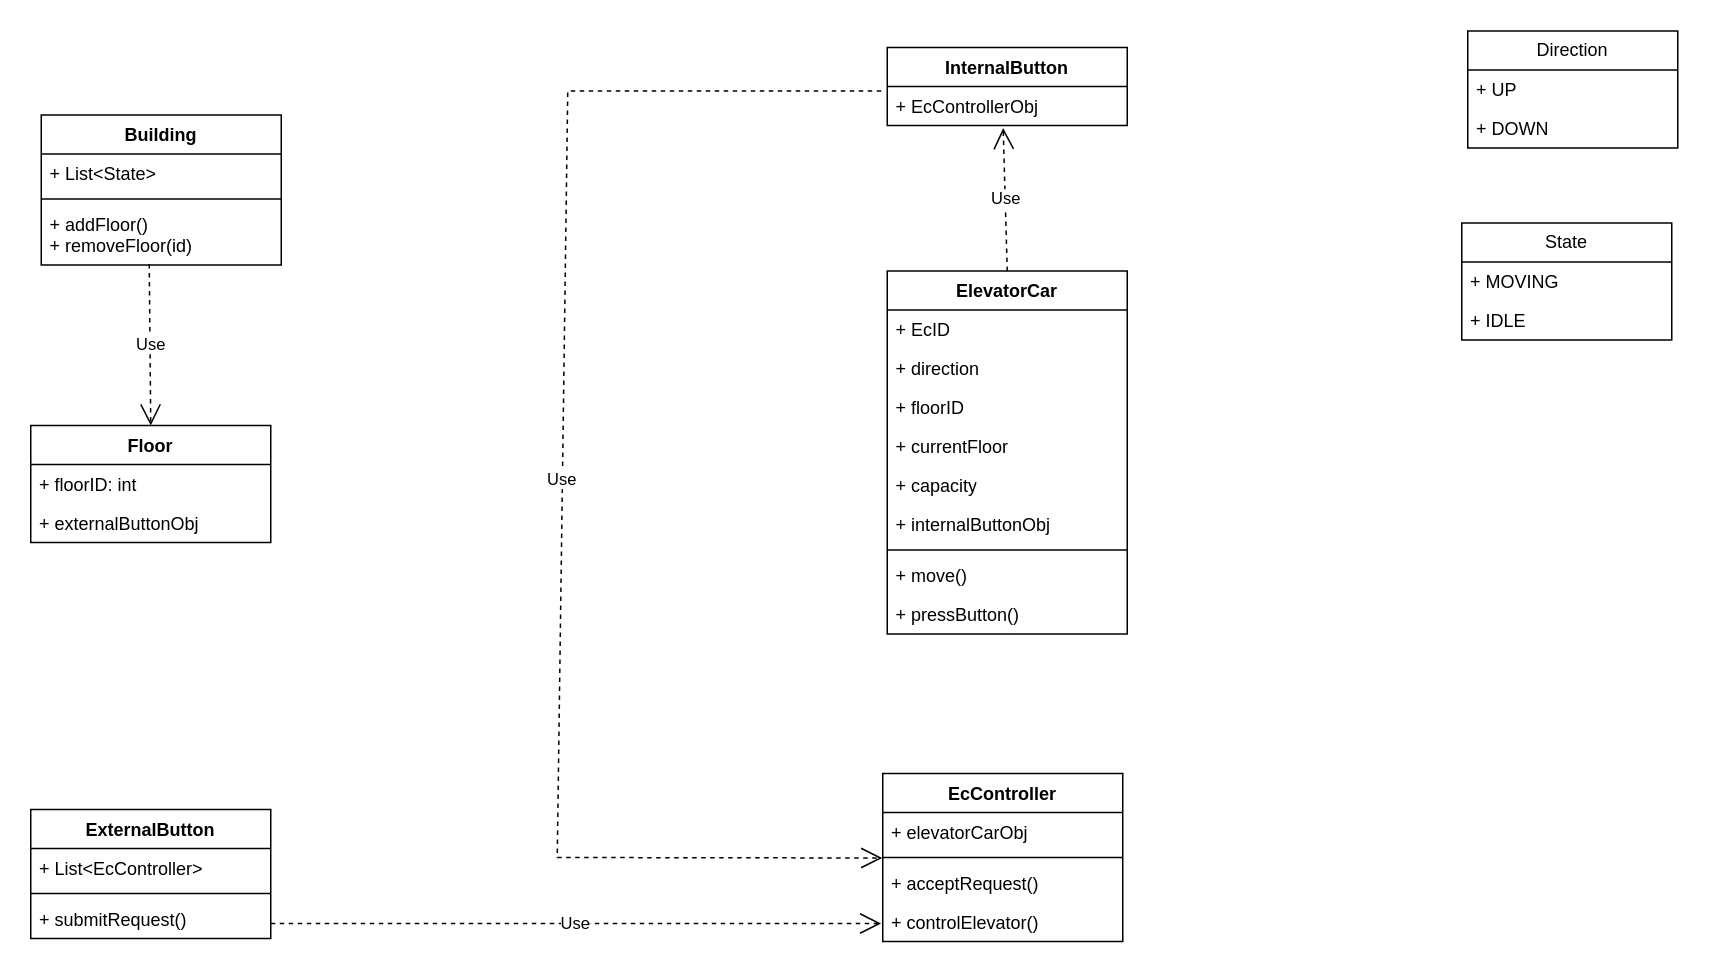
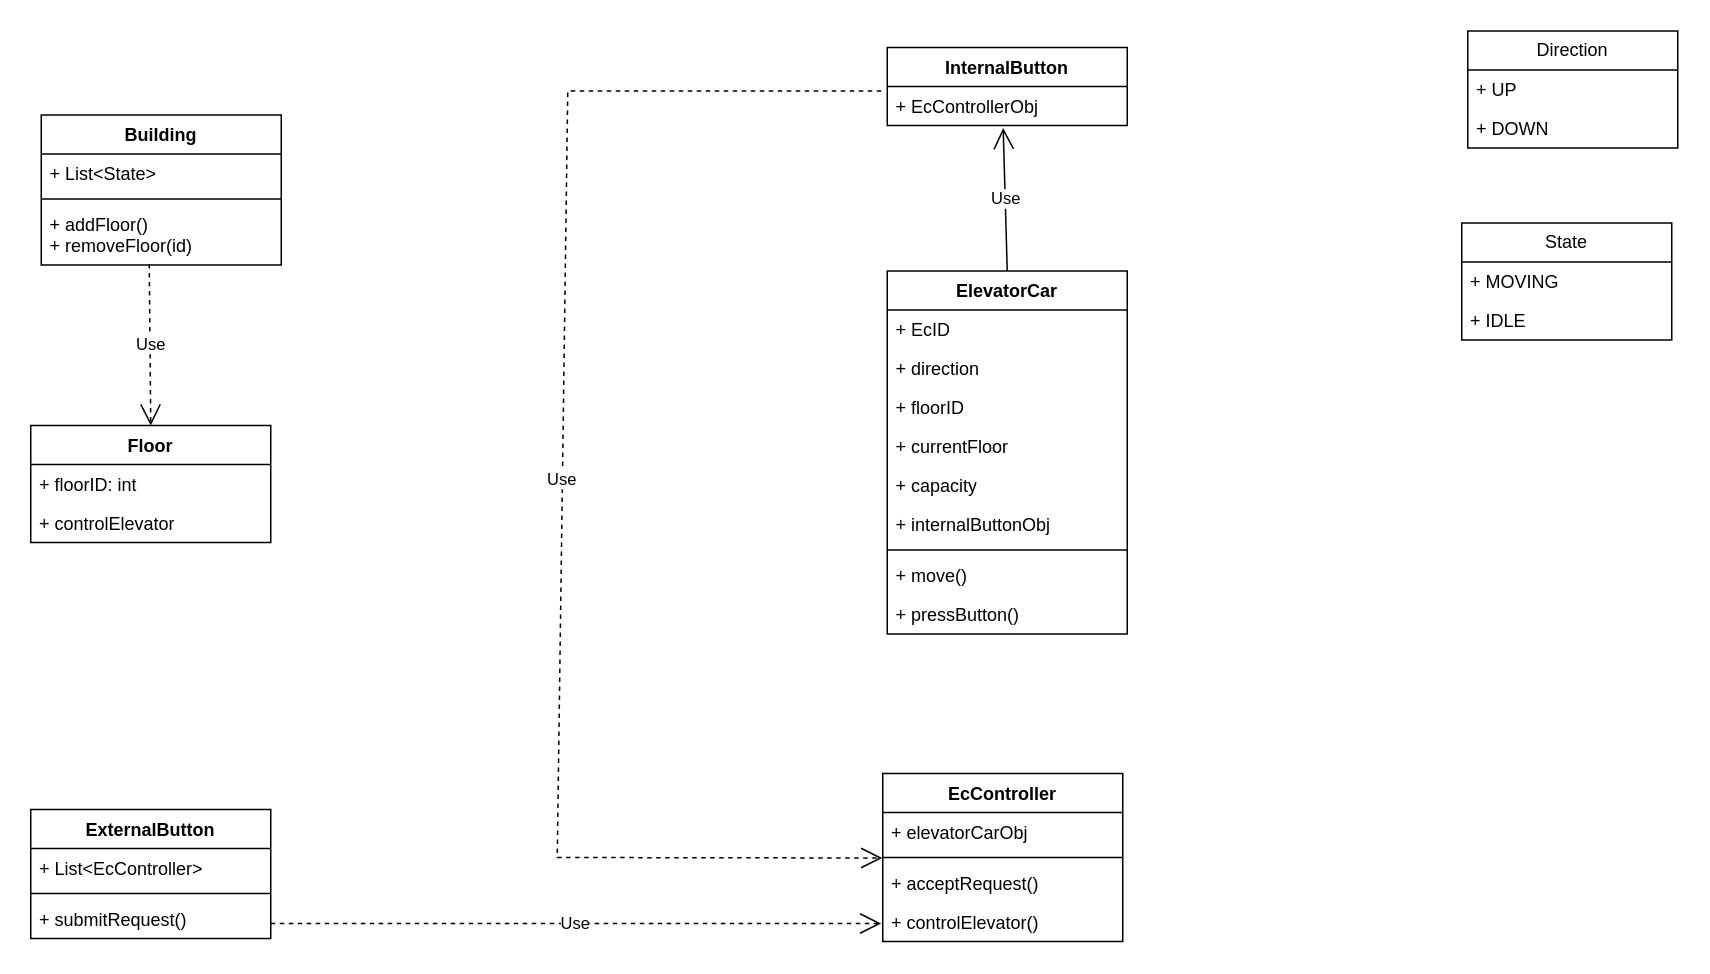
edge "ElevatorCar" -> "+ EcControllerObj": style dashed -> solid
node "+ externalButtonObj": label "+ externalButtonObj" -> "+ controlElevator"
